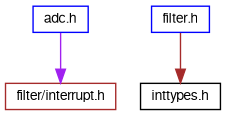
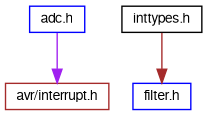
edge "filter.h" -> "inttypes.h": reversed
node "filter/interrupt.h": label "filter/interrupt.h" -> "avr/interrupt.h"
